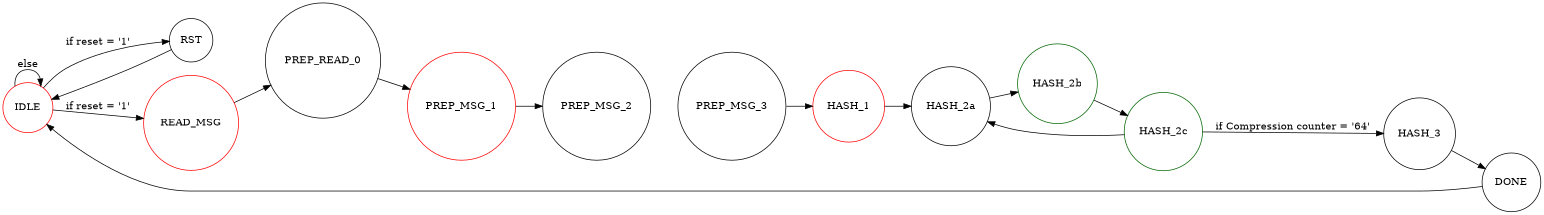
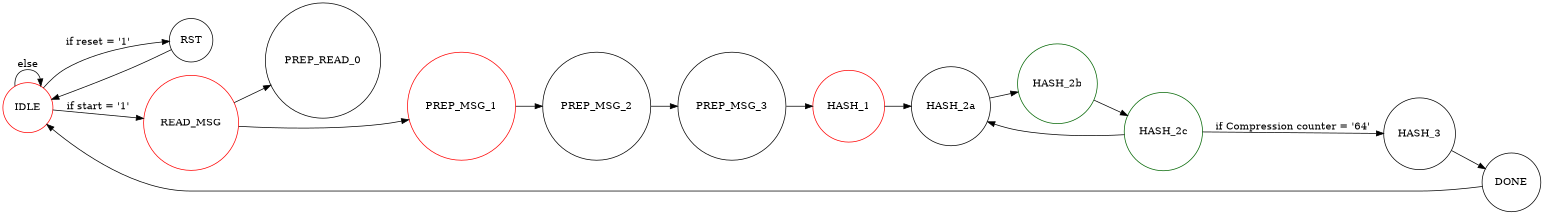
edge "PREP_READ_0" -> "PREP_MSG_1": now "READ_MSG" -> "PREP_MSG_1"
edge "PREP_MSG_2" -> "PREP_MSG_3": added
edge "IDLE" -> "READ_MSG": label "if reset = '1'" -> "if start = '1'"
